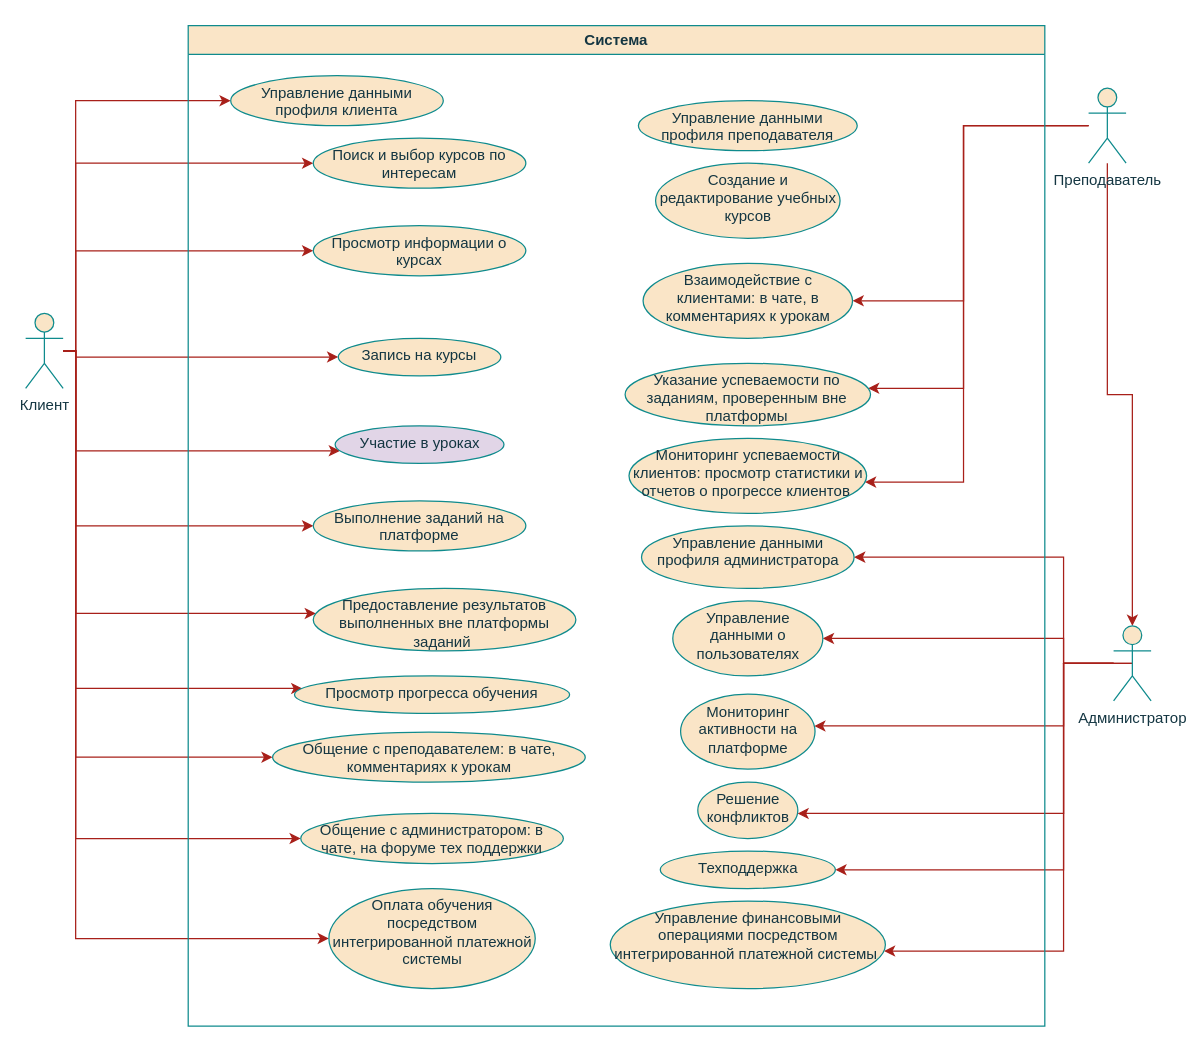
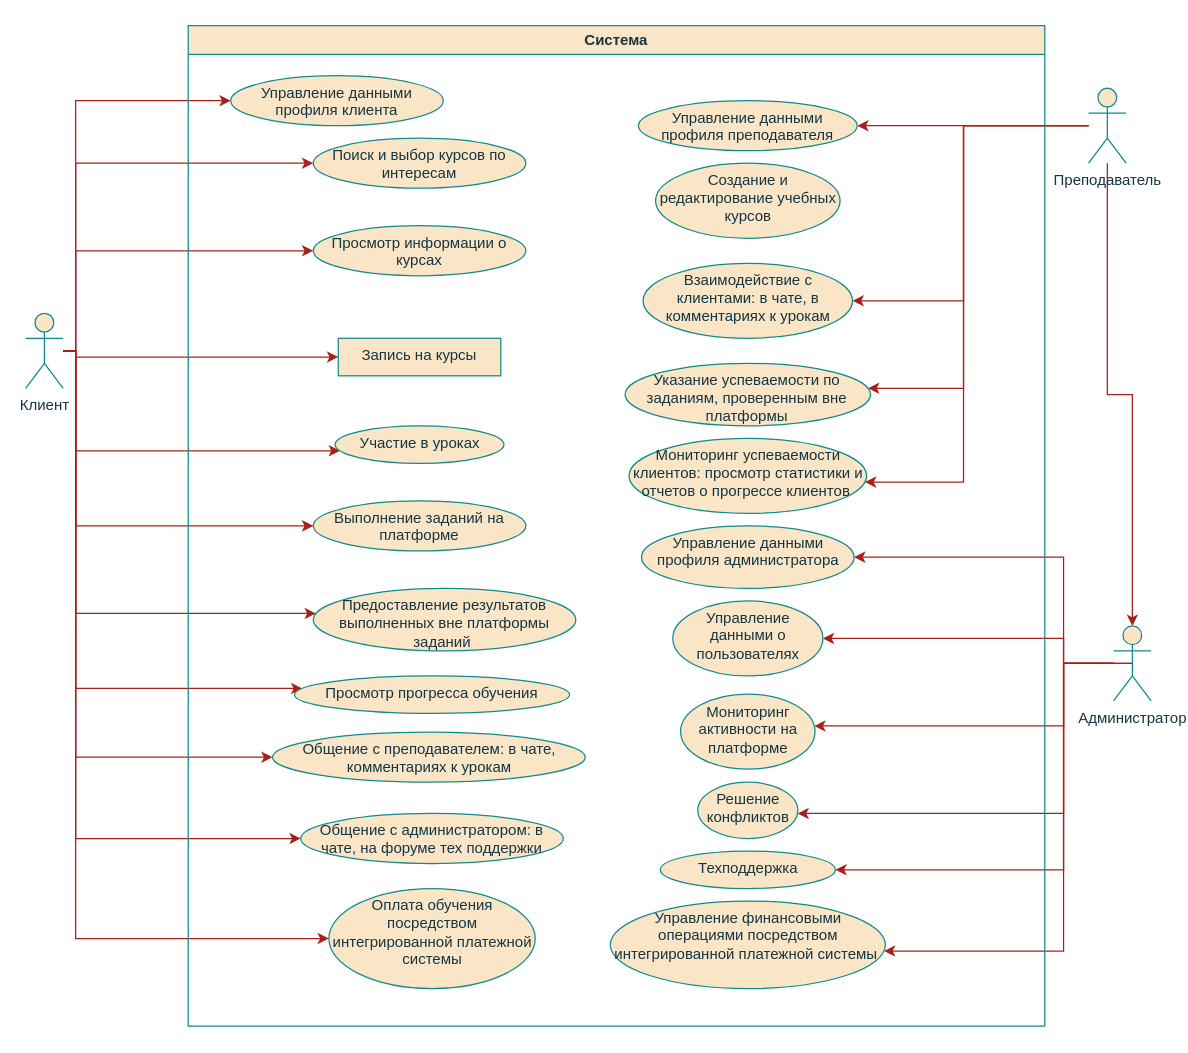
edge "Преподаватель" -> "Управление данными профиля преподавателя": added
node "Запись на курсы": shape ellipse -> rectangle
node "Участие в уроках": fillcolor #e1d5e7 -> #fae5c7
